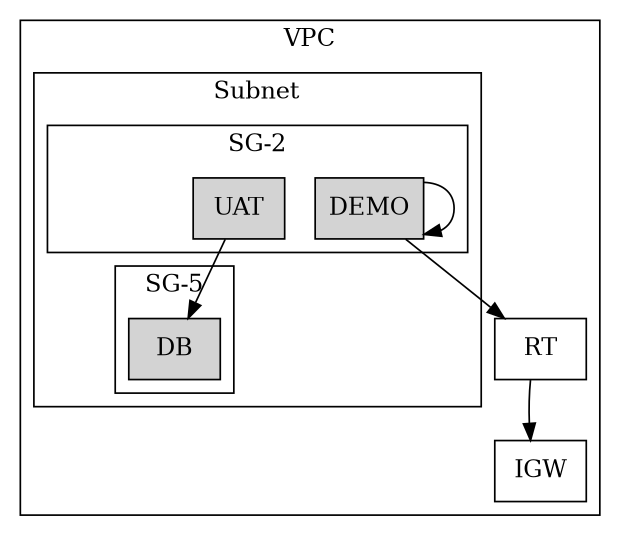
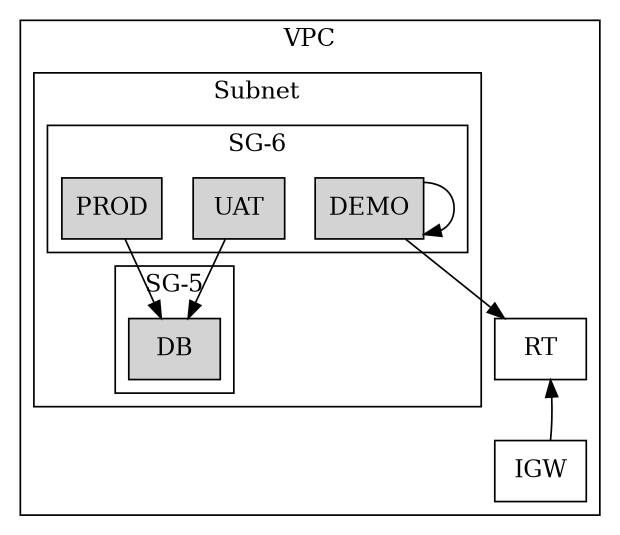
cluster "SG-2": label "SG-2" -> "SG-6"
node "PROD": added
edge "RT" -> "IGW": reversed
